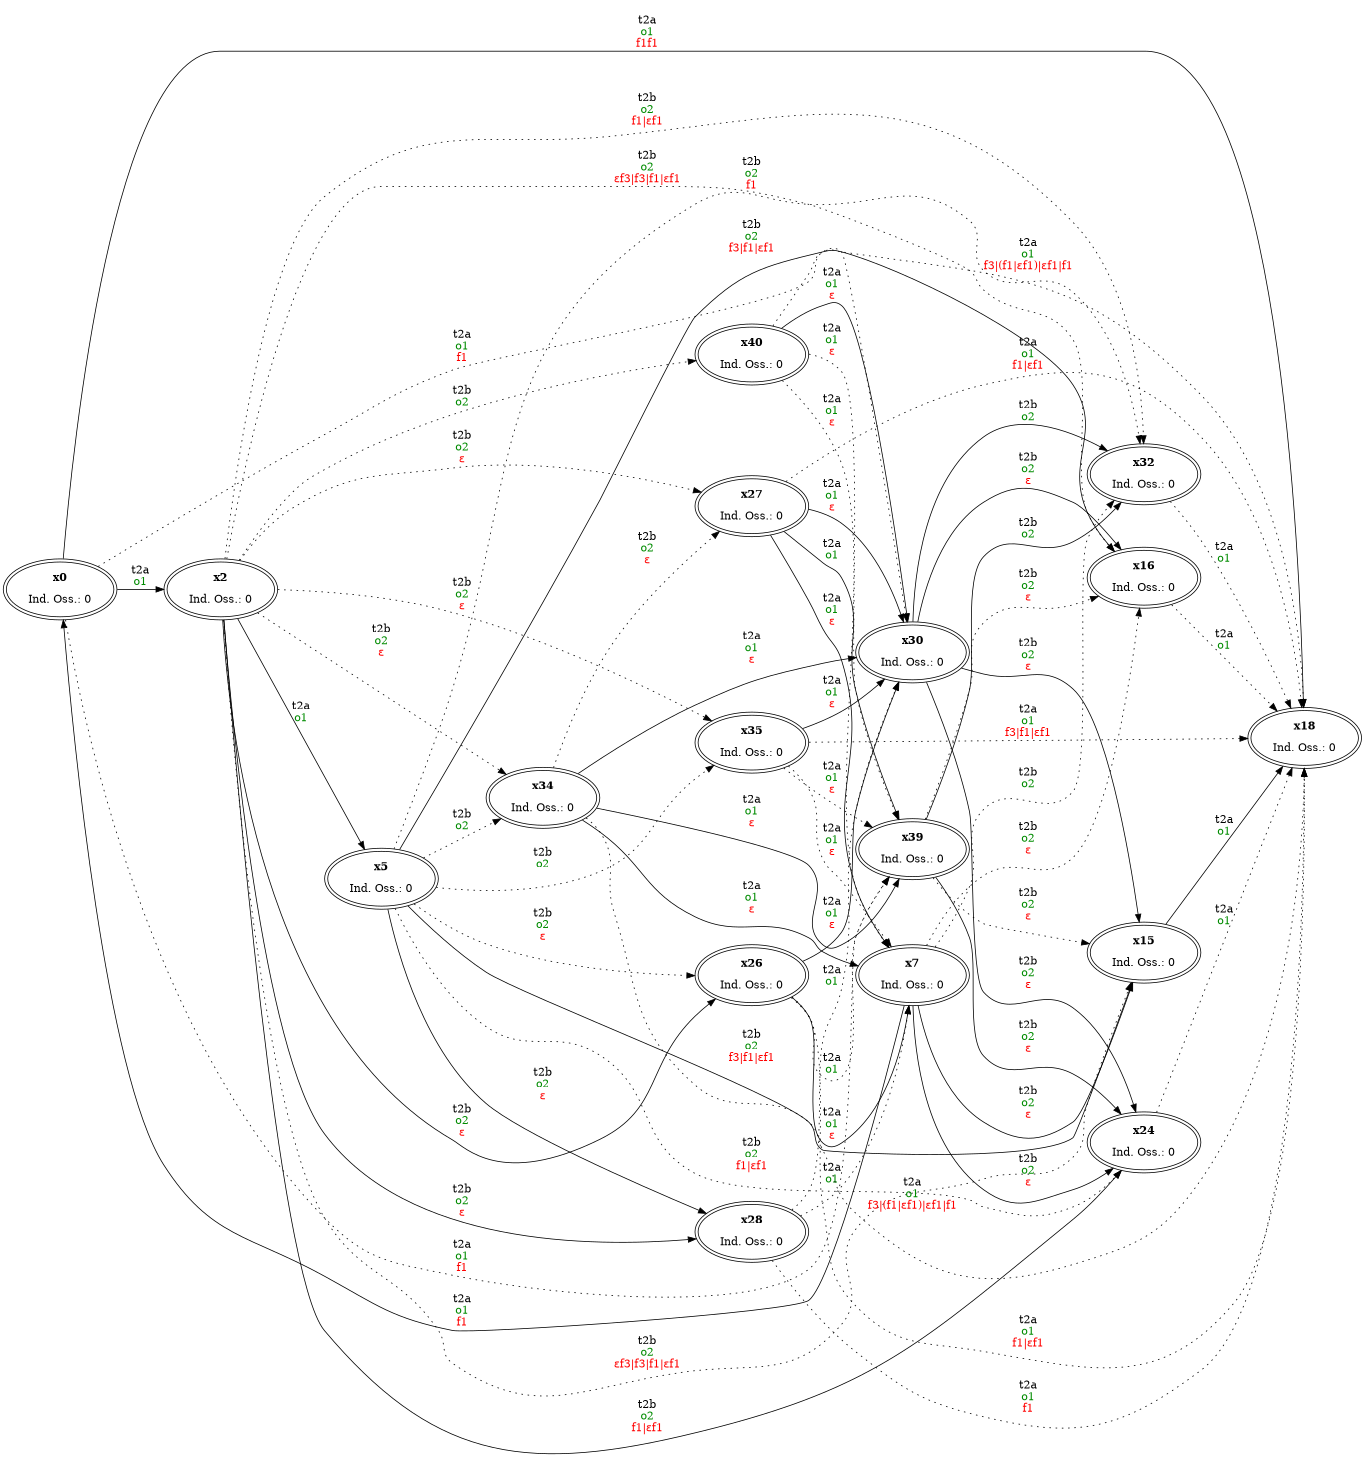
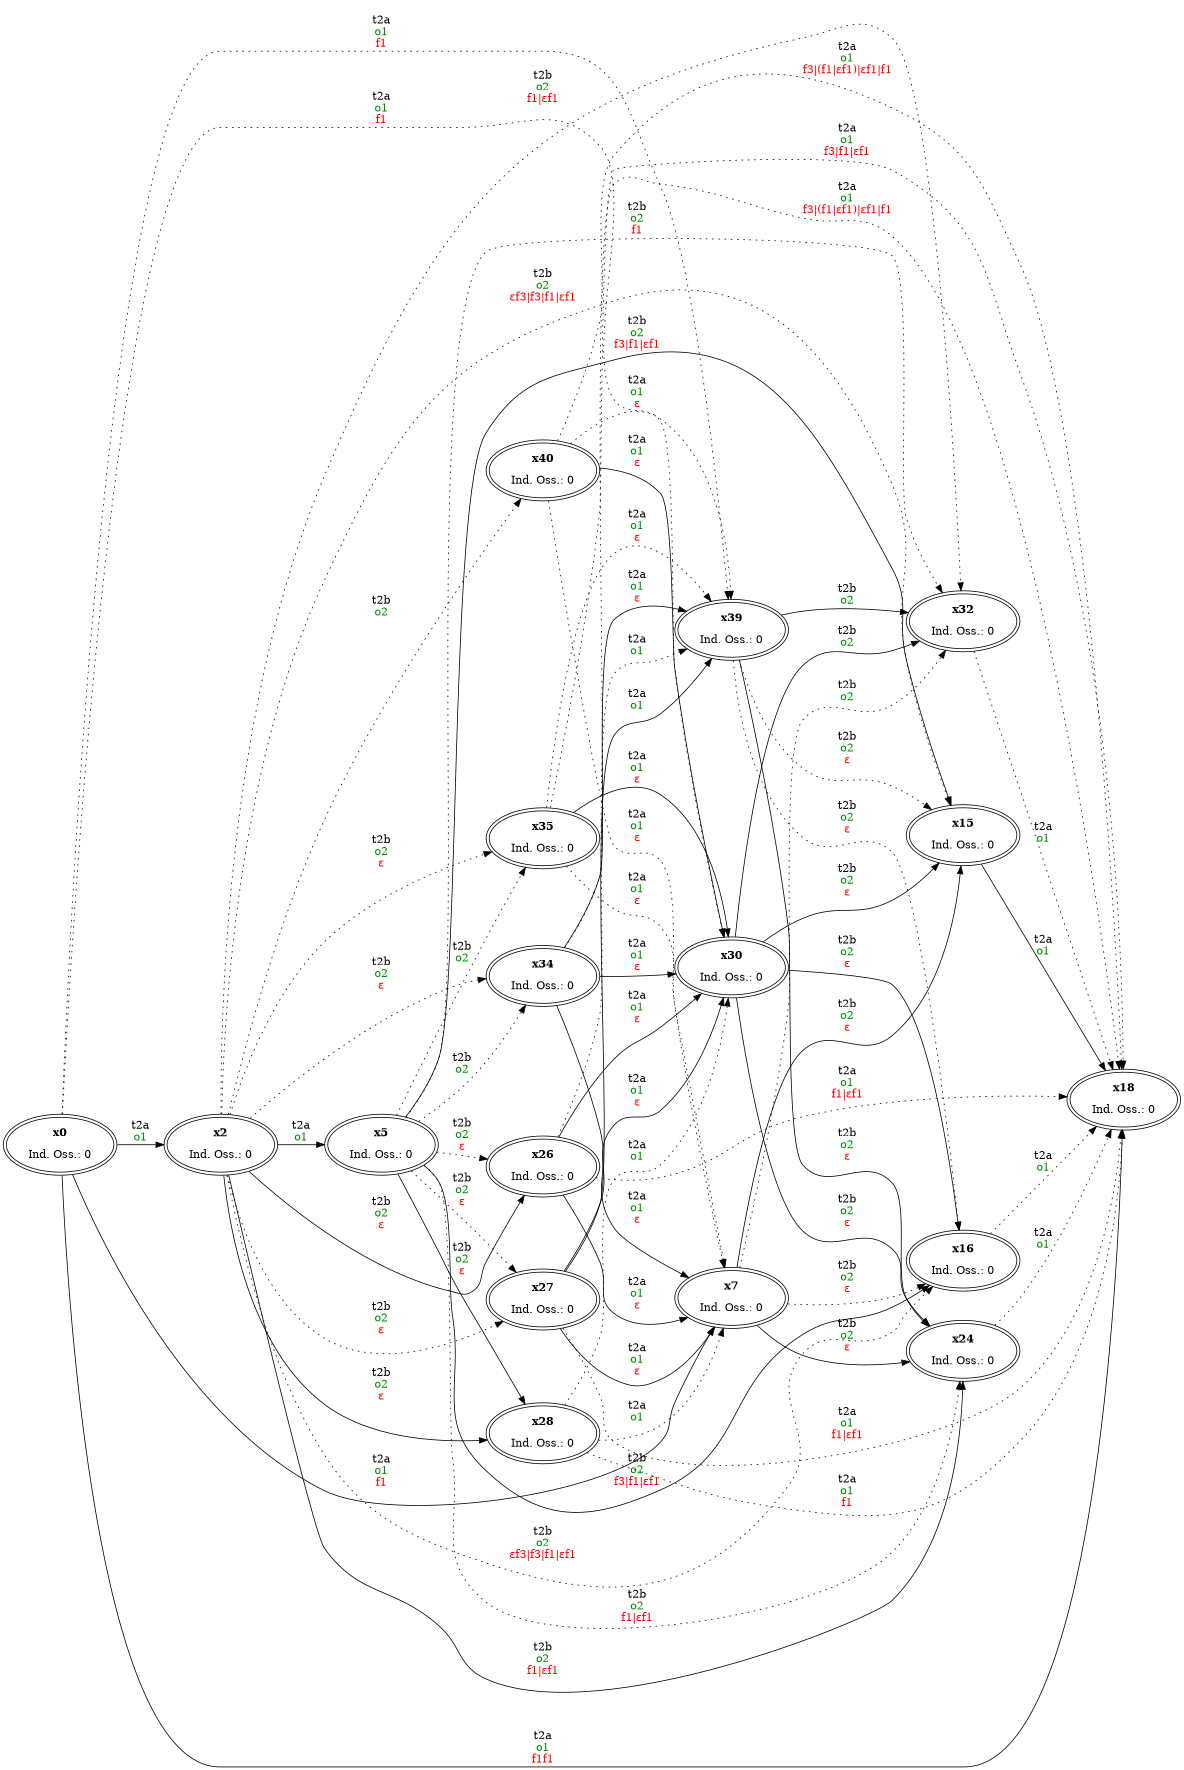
edge "x34" -> "x27": now "x5" -> "x27"
edge "x7" -> "x0": reversed
